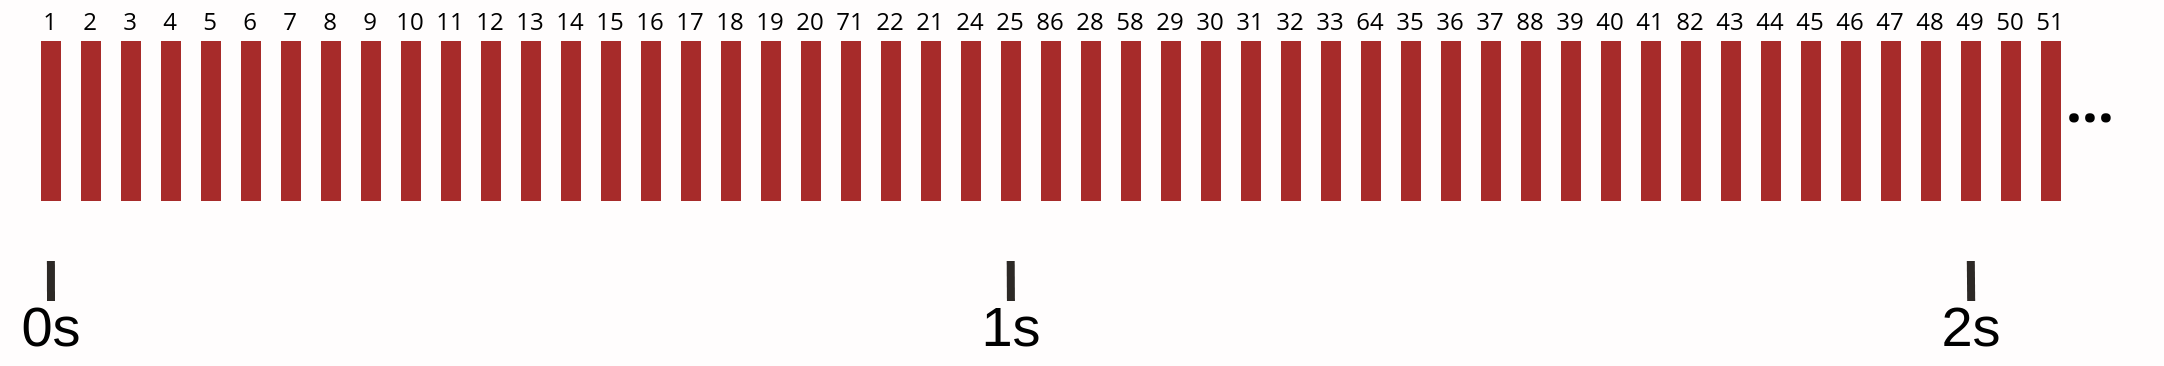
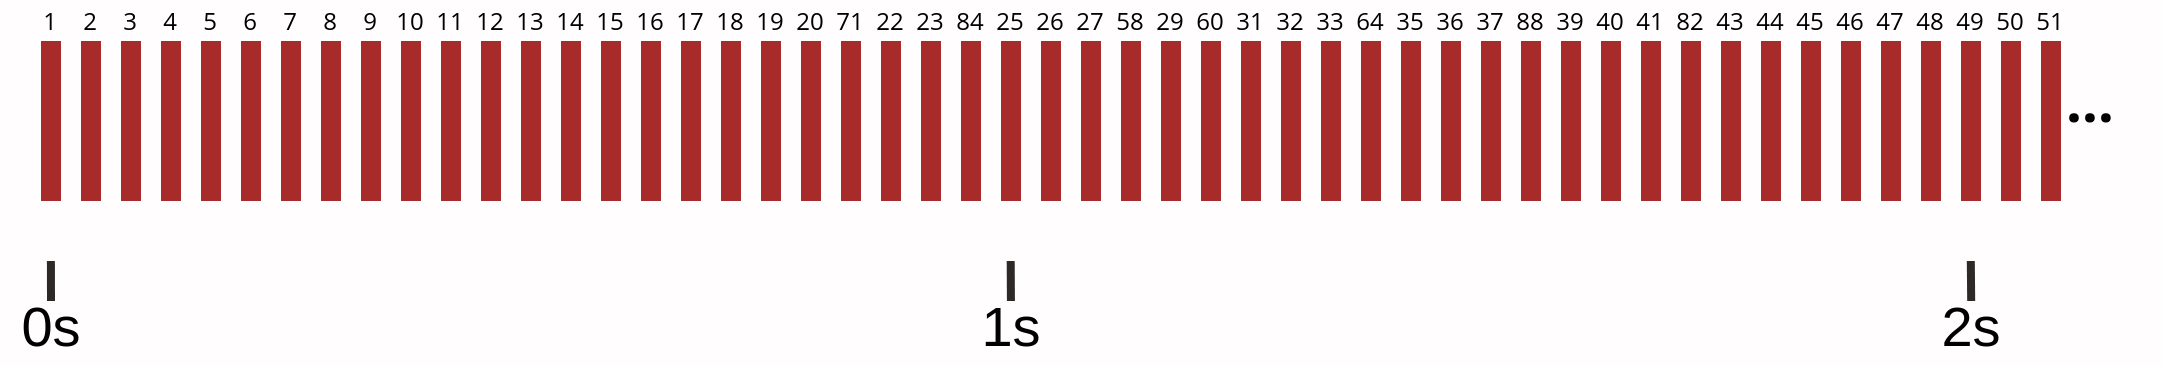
node "21": label "21" -> "23"
node "24": label "24" -> "84"
node "86": label "86" -> "26"
node "28": label "28" -> "27"
node "30": label "30" -> "60"
